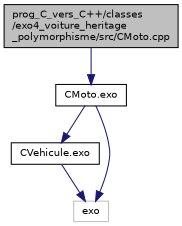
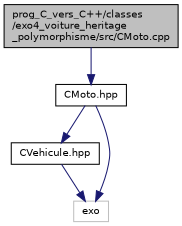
node "CMoto.exo": label "CMoto.exo" -> "CMoto.hpp"
node "CVehicule.exo": label "CVehicule.exo" -> "CVehicule.hpp"
